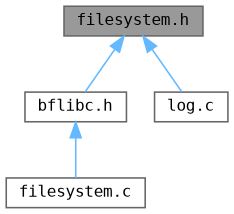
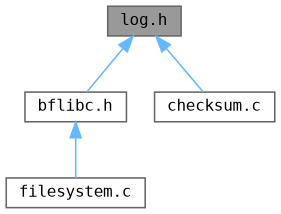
node "filesystem.h": label "filesystem.h" -> "log.h"
node "log.c": label "log.c" -> "checksum.c"
